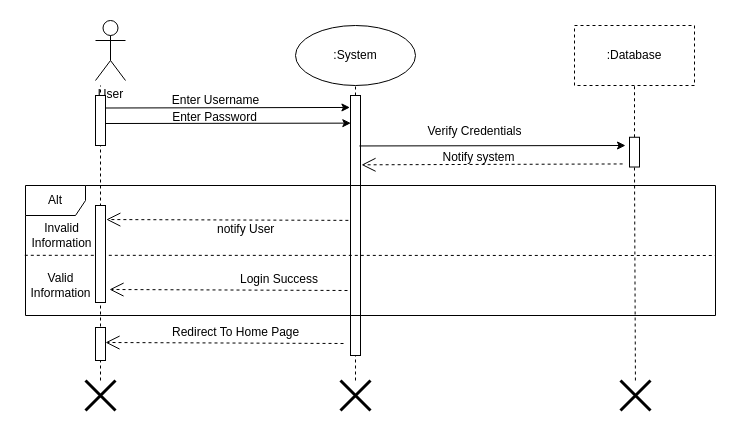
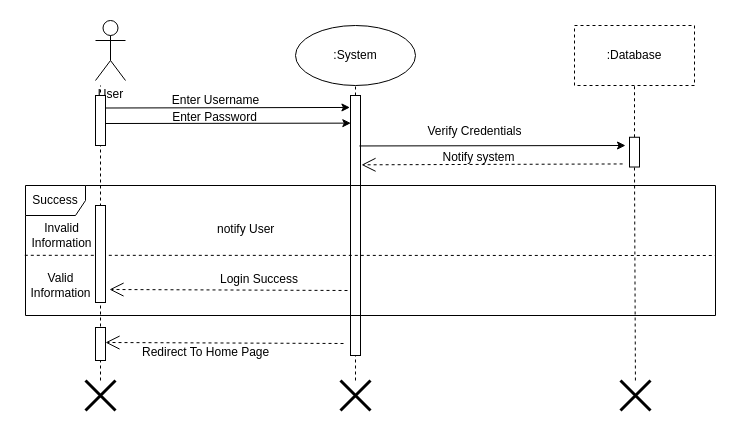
node "Alt": label "Alt" -> "Success"
edge "notify User" -> "InvalidInformation": removed
node "Login Success": moved (284, 286) -> (264, 286)
node "Redirect To Home Page": moved (236, 339) -> (206, 359)
